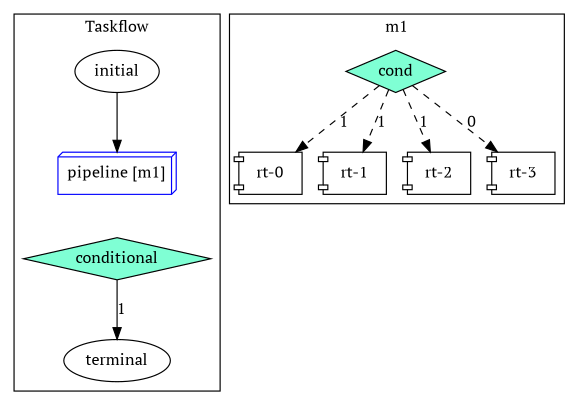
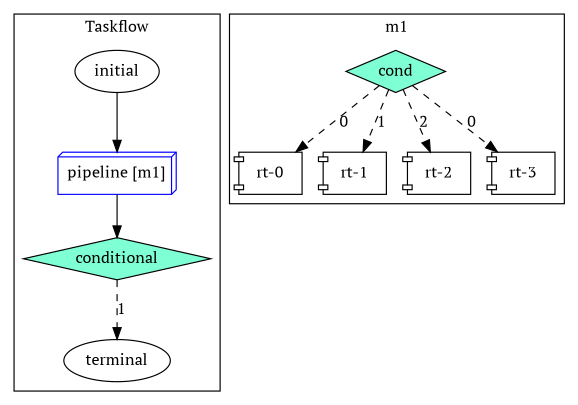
edge "cond" -> "rt-0": label "1" -> "0"
edge "cond" -> "rt-2": label "1" -> "2"
edge "pipeline [m1]" -> "conditional": added
edge "conditional" -> "terminal": style solid -> dashed
